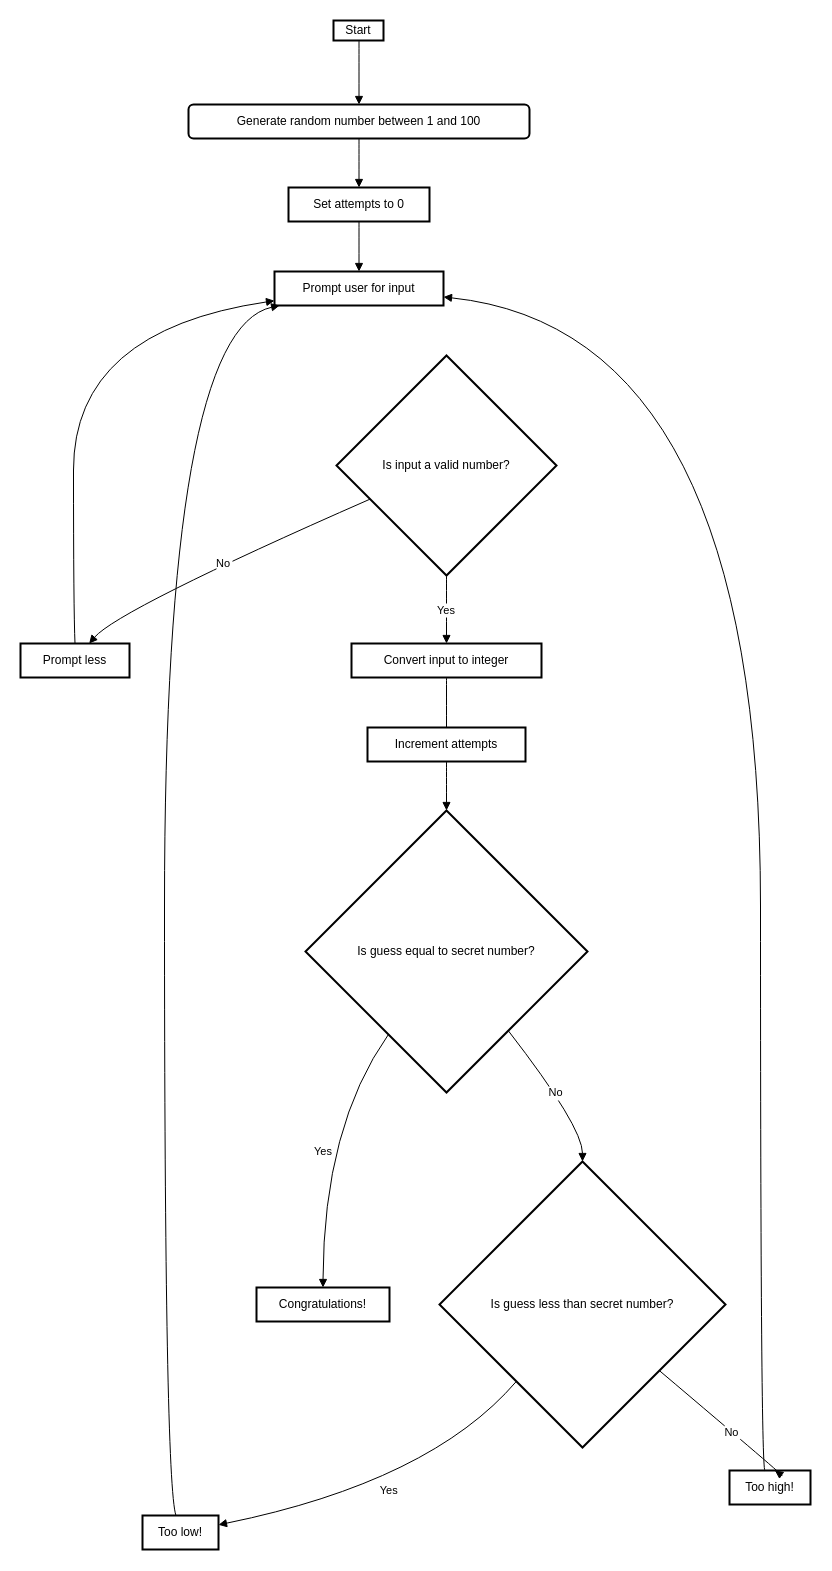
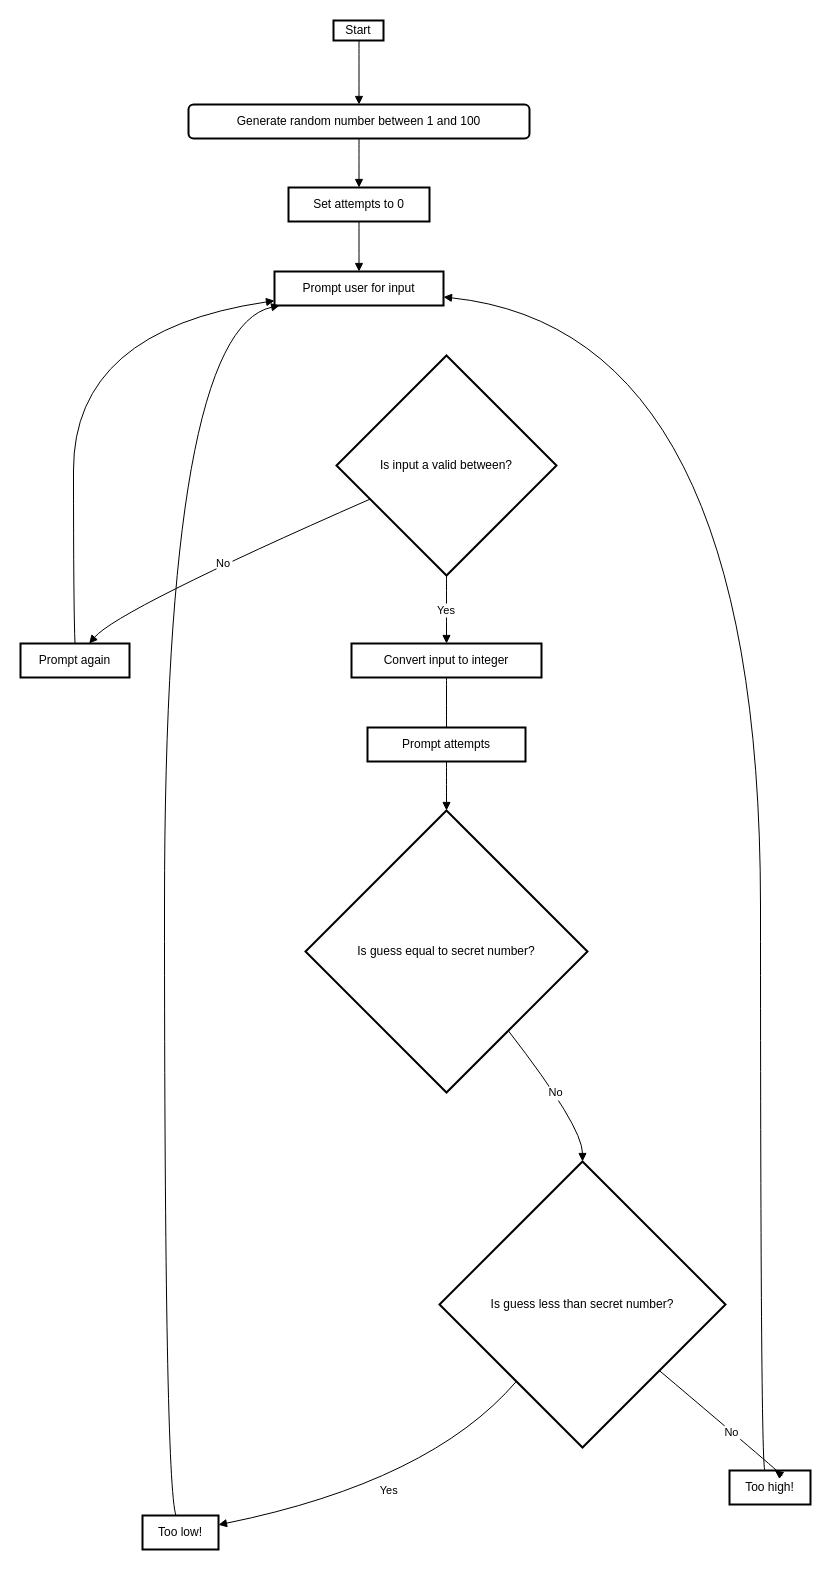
node "Is input a valid number?": label "Is input a valid number?" -> "Is input a valid between?"
node "Prompt less": label "Prompt less" -> "Prompt again"
node "Increment attempts": label "Increment attempts" -> "Prompt attempts"
edge "Is guess equal to secret number?" -> "Congratulations!": removed, label "Yes"
node "Congratulations!": removed
